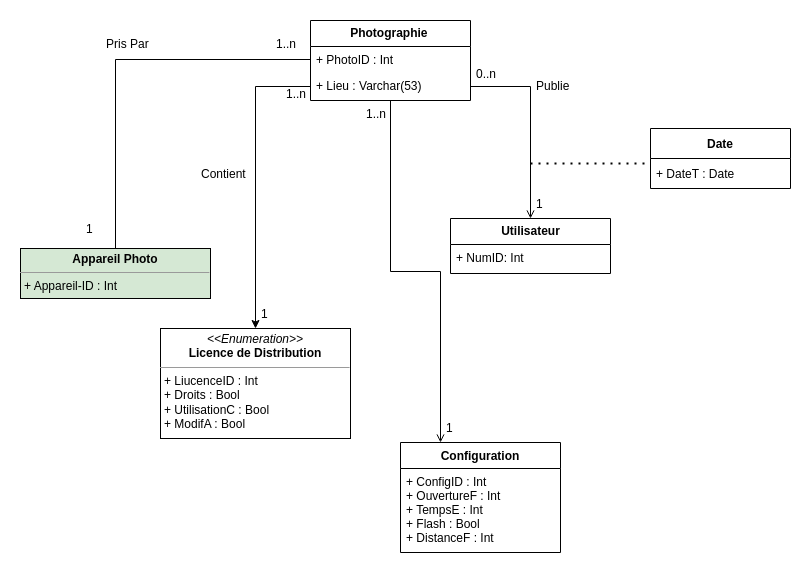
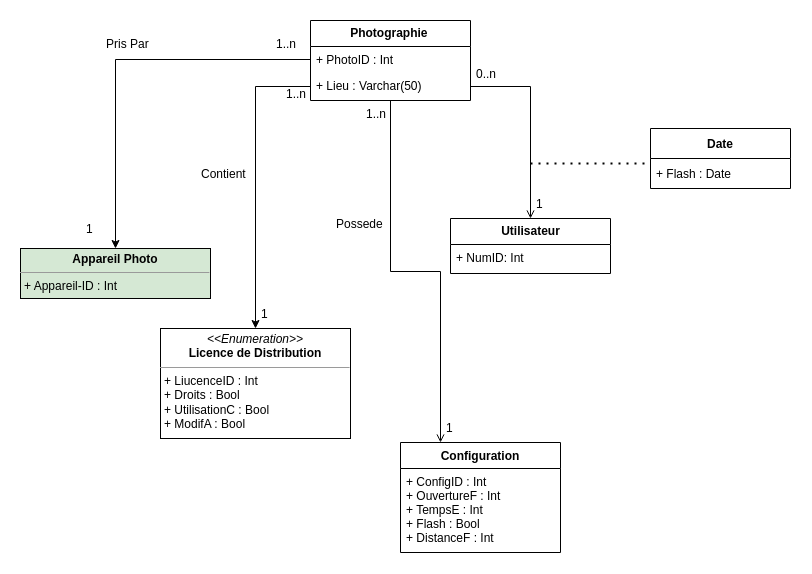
node "Publie": removed
node "+ Lieu : Varchar(53)": label "+ Lieu : Varchar(53)" -> "+ Lieu : Varchar(50)"
node "+ DateT : Date": label "+ DateT : Date" -> "+ Flash : Date"
node "Possede": added
edge "+ PhotoID : Int" -- "Appareil Photo + Appareil-ID : Int": arrowhead none -> classic
